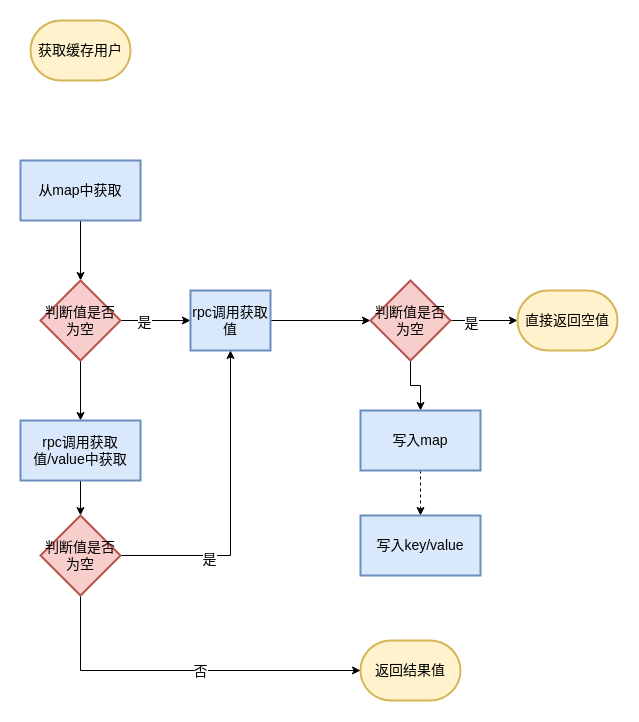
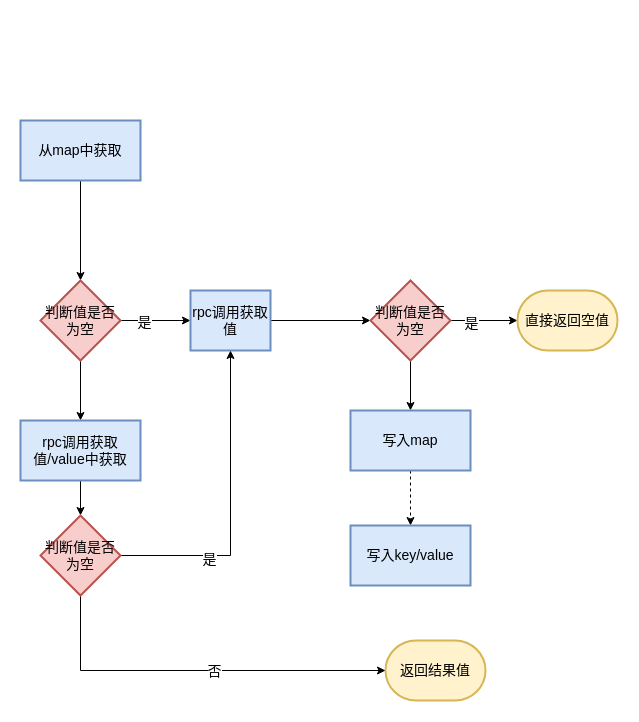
node "获取缓存用户": removed
node "从map中获取": moved (81, 191) -> (81, 151)
node "写入map": moved (421, 441) -> (411, 441)
node "写入key/value": moved (421, 546) -> (411, 556)
node "返回结果值": moved (411, 671) -> (436, 671)
